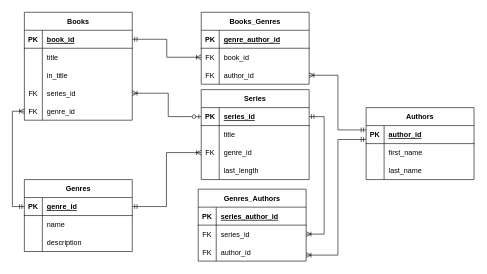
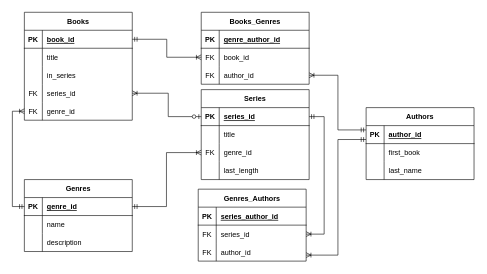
node "in_title": label "in_title" -> "in_series"
node "first_name": label "first_name" -> "first_book"
